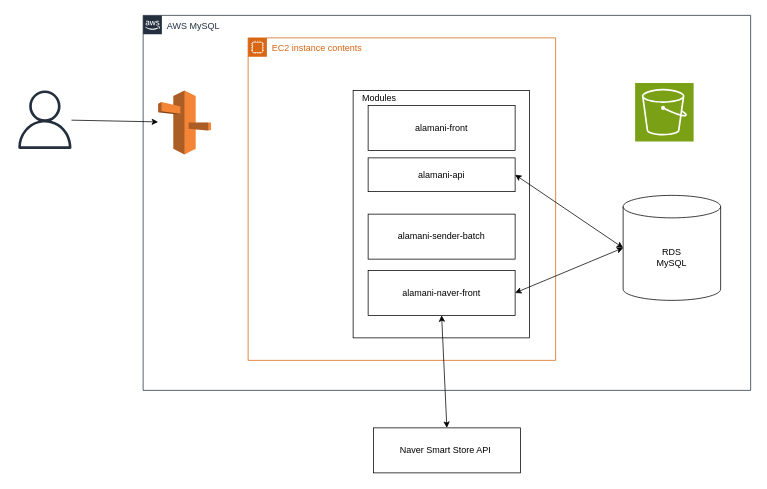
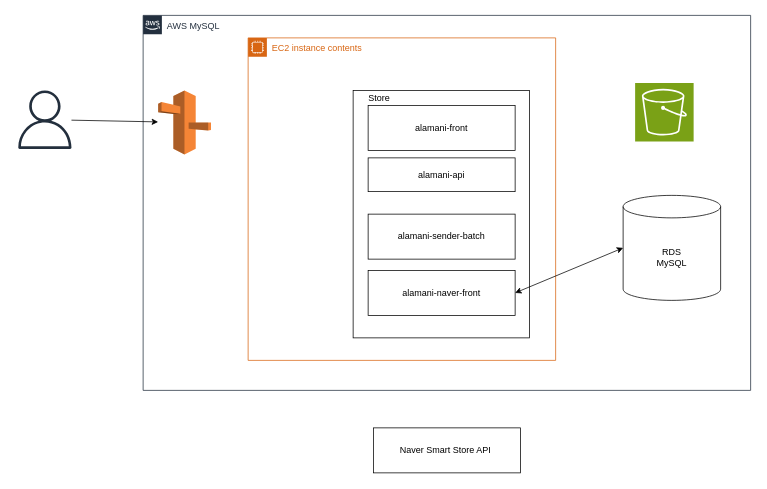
node "Modules": label "Modules" -> "Store"
edge "alamani-api" -- "RDS MySQL": removed
edge "alamani-naver-front" -- "Naver Smart Store API": removed
